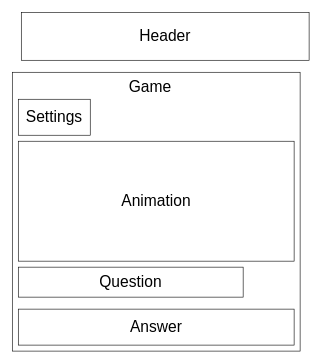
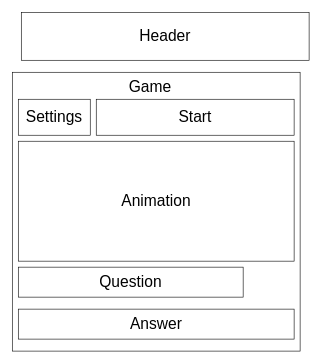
node "Start": added
node "Answer": size 276x36 -> 276x30
